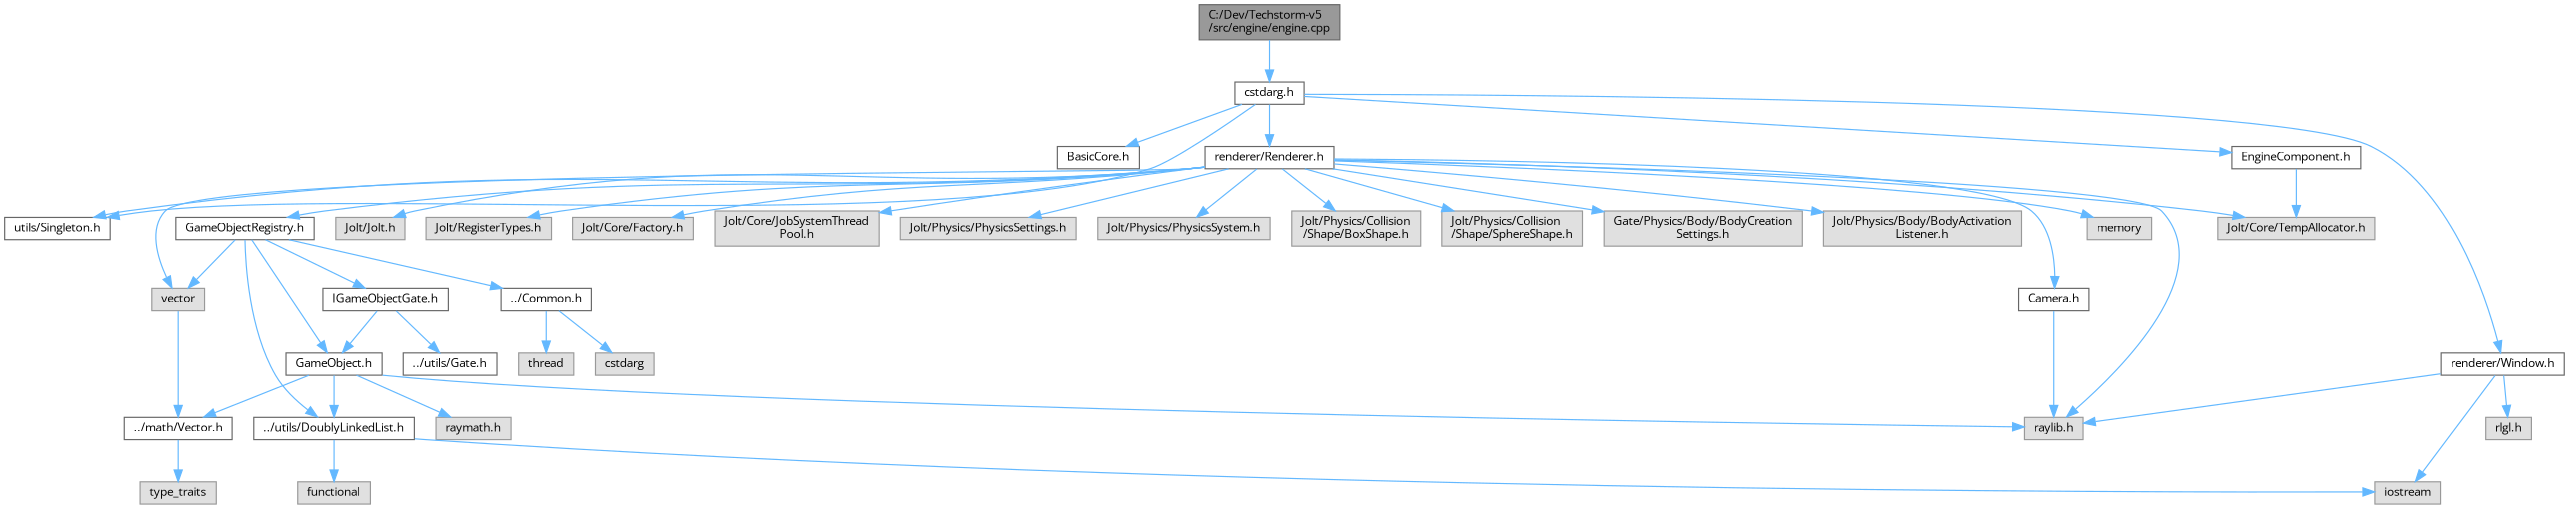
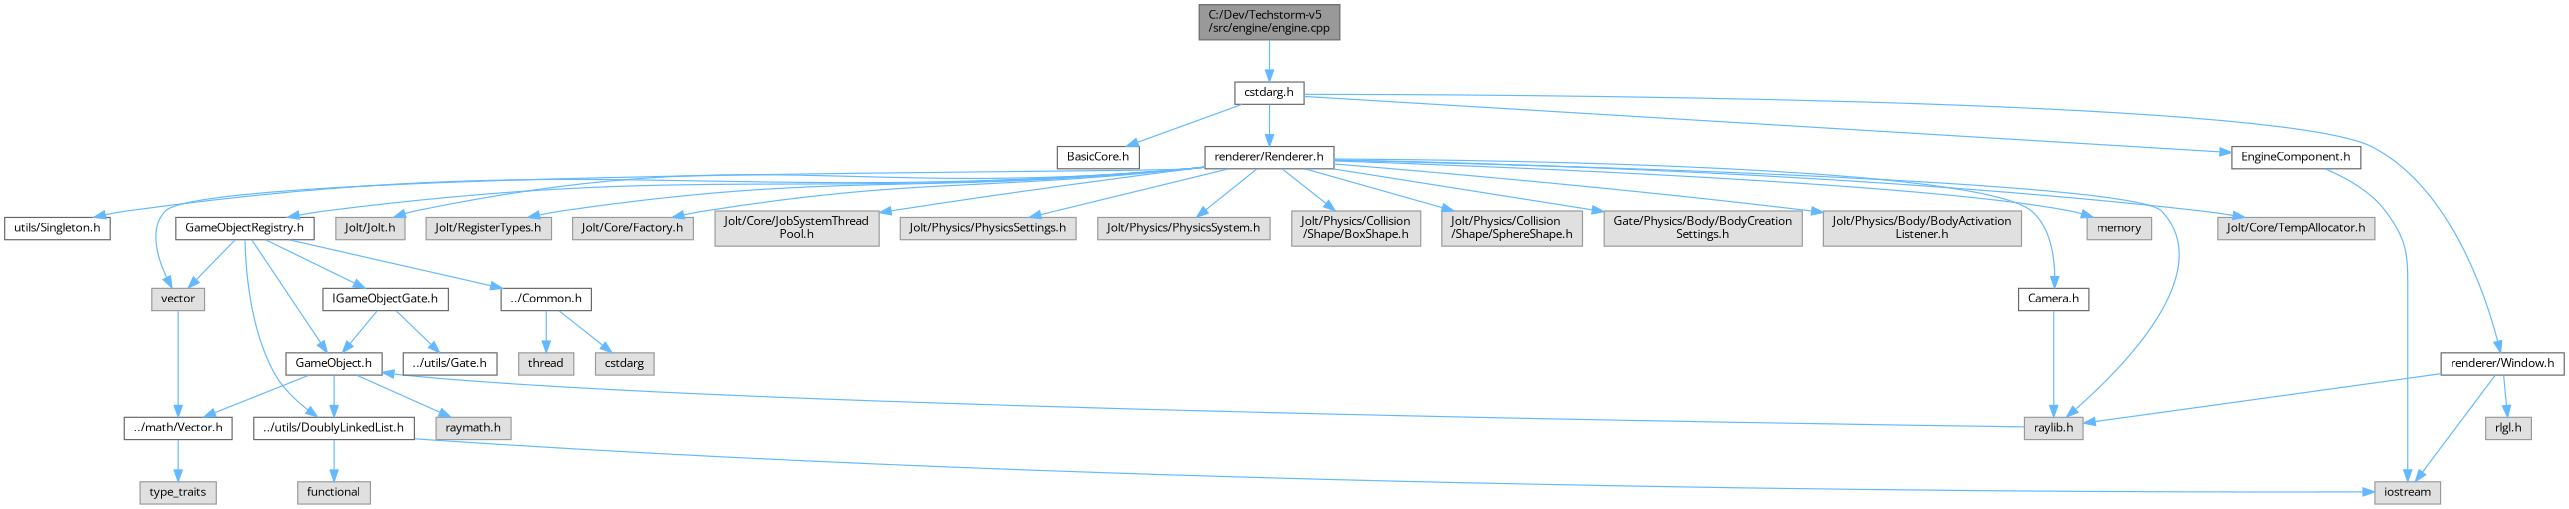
edge "EngineComponent.h" -> "Jolt/Core/TempAllocator.h": now "EngineComponent.h" -> "iostream"
edge "cstdarg.h" -> "utils/Singleton.h": removed
edge "GameObject.h" -> "raylib.h": reversed
